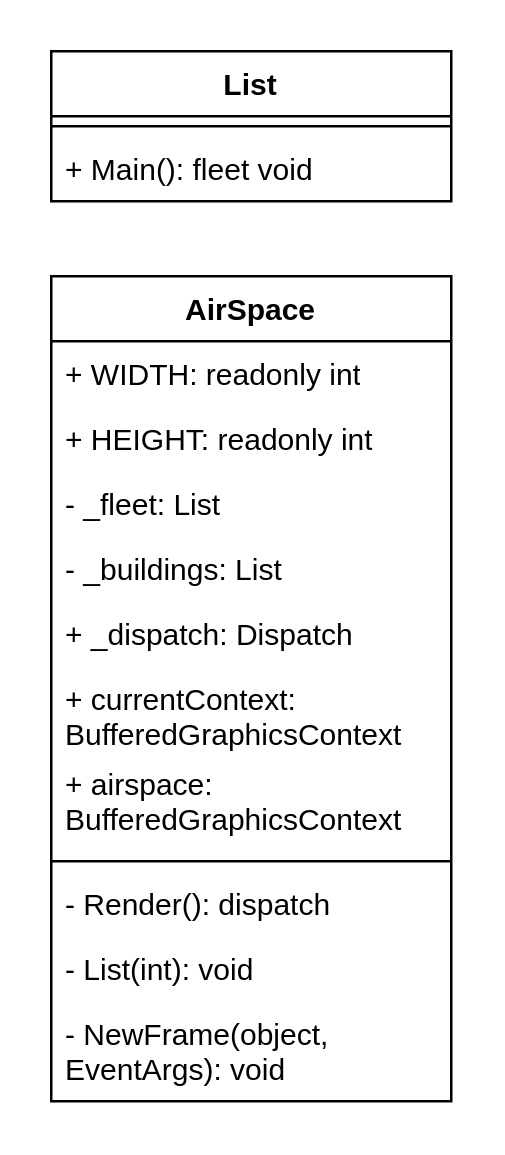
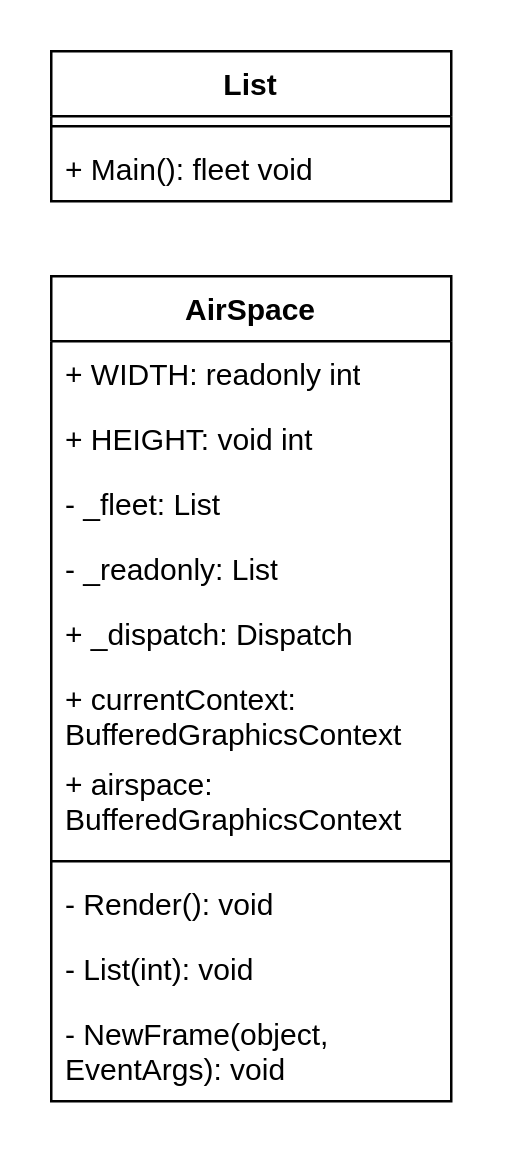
node "+ HEIGHT: readonly int": label "+ HEIGHT: readonly int" -> "+ HEIGHT: void int"
node "- _buildings: List": label "- _buildings: List" -> "- _readonly: List"
node "- Render(): dispatch": label "- Render(): dispatch" -> "- Render(): void"
